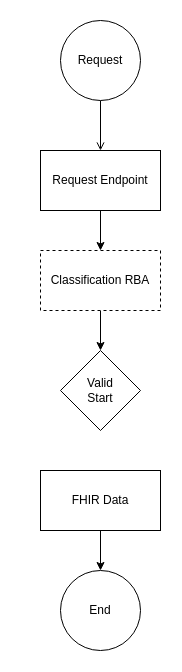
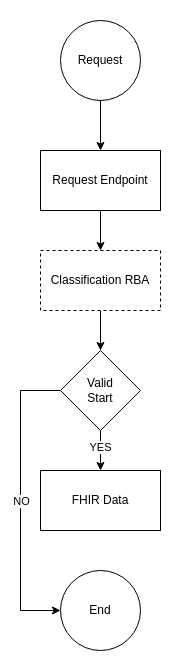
edge "Request" -> "Request Endpoint": arrowhead open -> classic
edge "Valid Start" -> "FHIR Data": added, label "YES"
edge "Valid Start" -> "End": added, label "NO"
edge "FHIR Data" -> "End": removed
